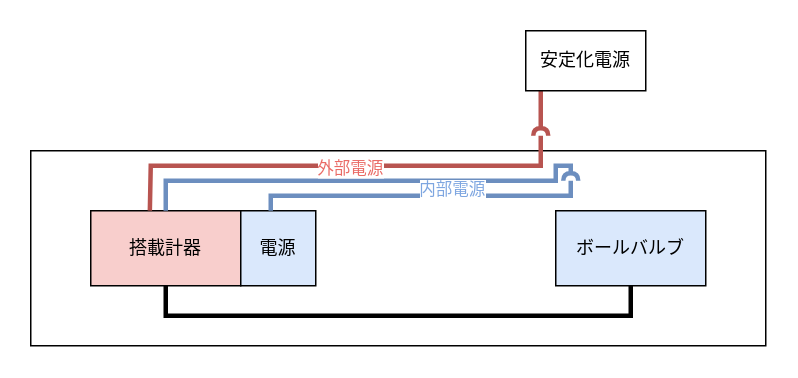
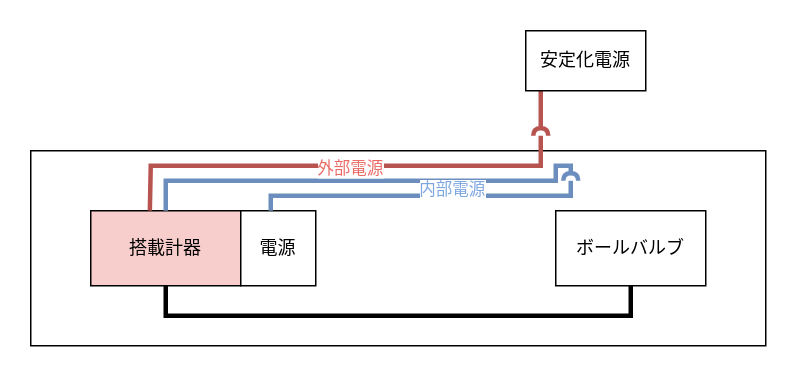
node "電源": fillcolor #dae8fc -> #ffffff
node "ボールバルブ": fillcolor #dae8fc -> #ffffff
